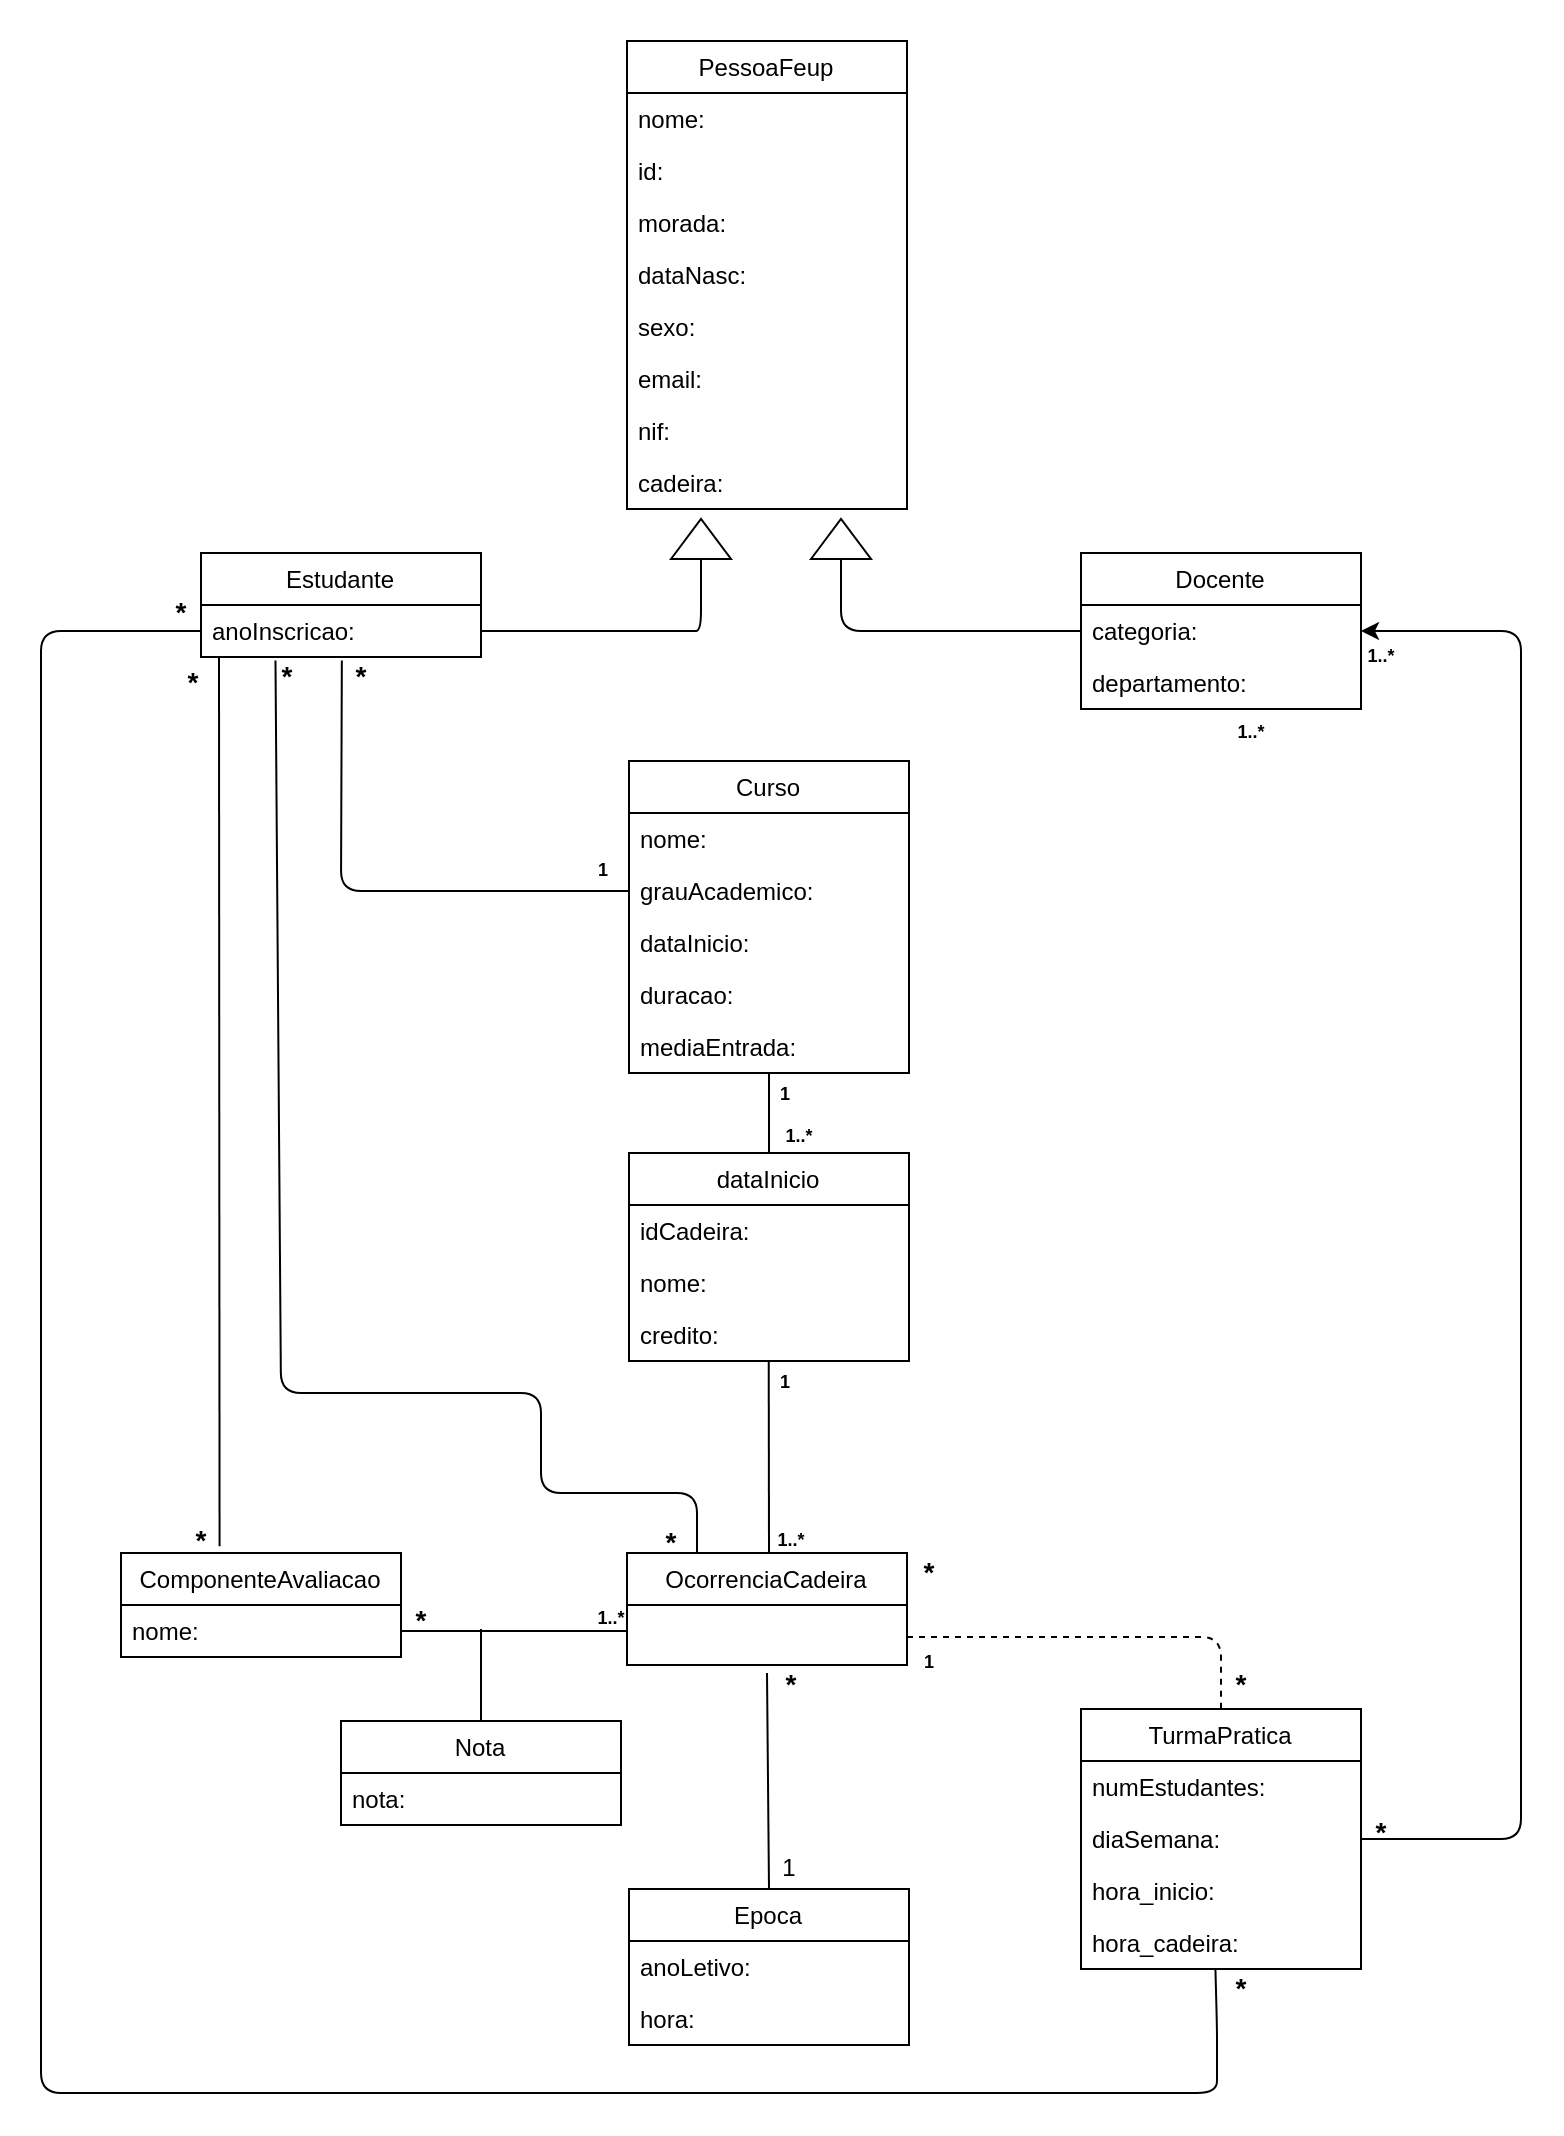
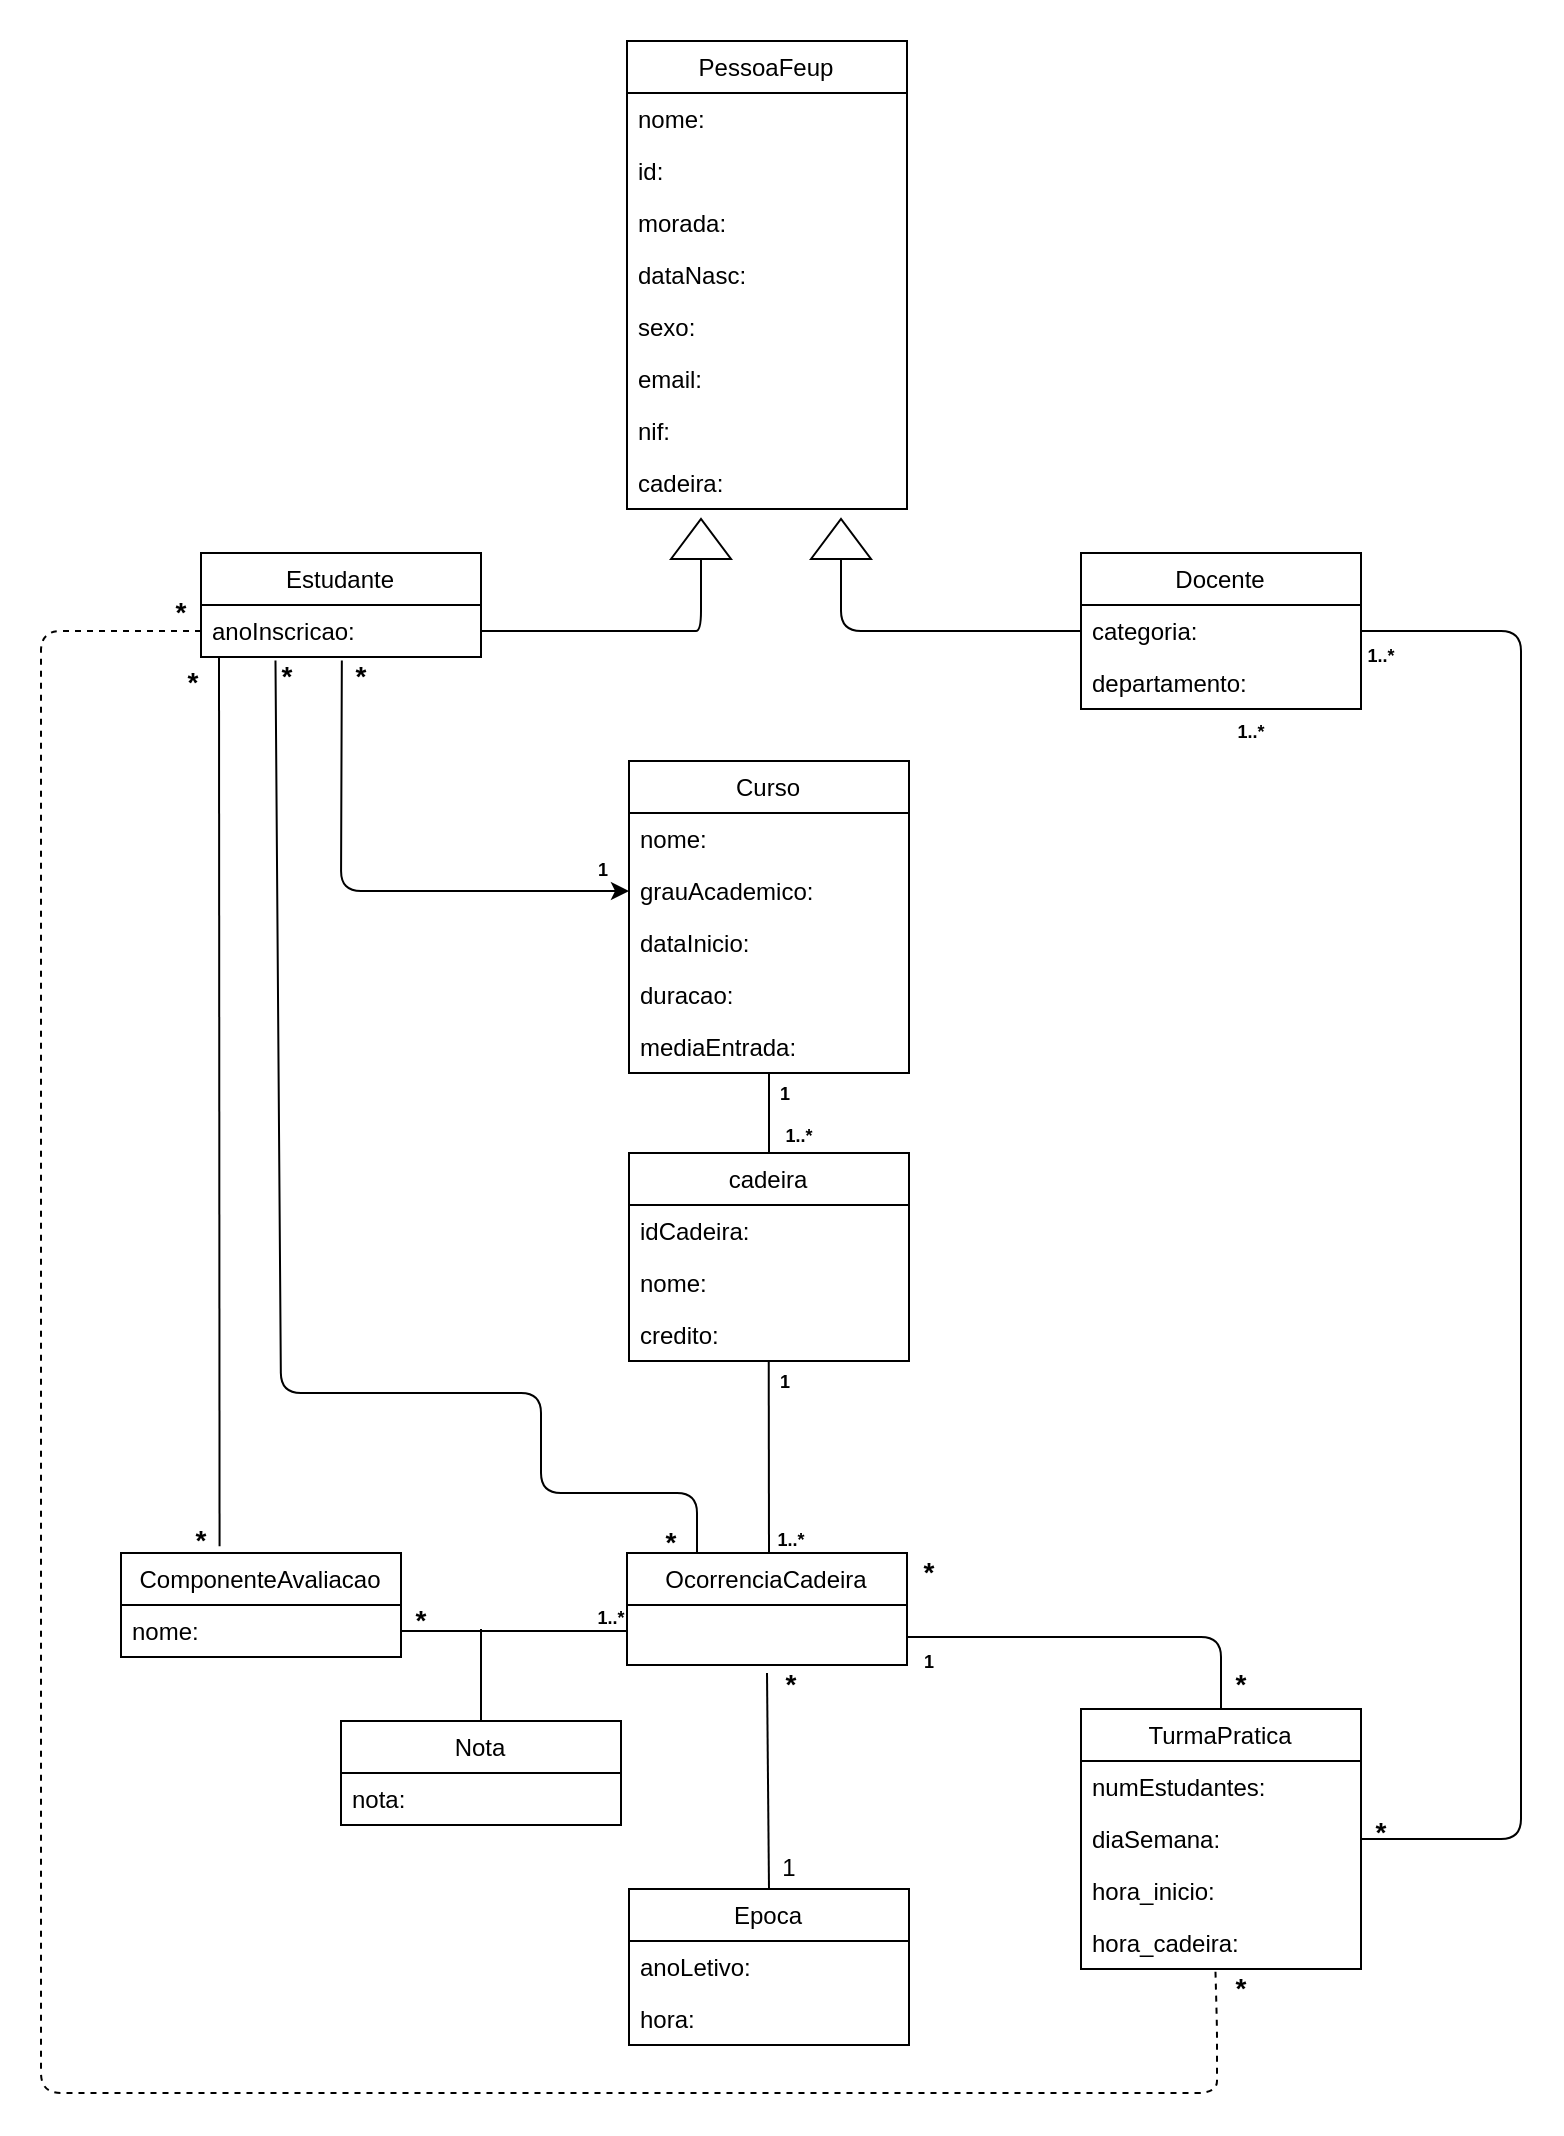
edge "TurmaPratica" -> "categoria:": arrowhead classic -> none
edge "anoInscricao:" -- "grauAcademico:": arrowhead none -> classic
node "dataInicio": label "dataInicio" -> "cadeira"
edge "OcorrenciaCadeira" -- "TurmaPratica": style dashed -> solid
edge "anoInscricao:" -- "hora_cadeira:": style solid -> dashed
